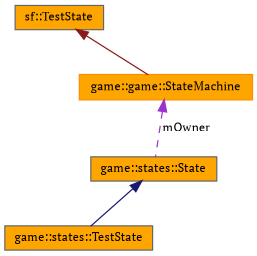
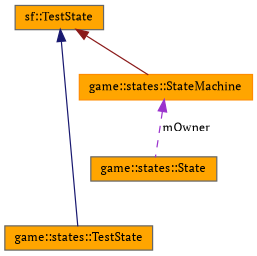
node "game::game::StateMachine": label "game::game::StateMachine" -> "game::states::StateMachine"
edge "game::states::TestState" -> "game::states::State": now "game::states::TestState" -> "sf::TestState"
